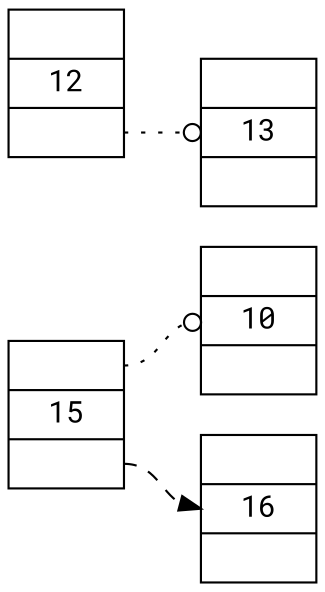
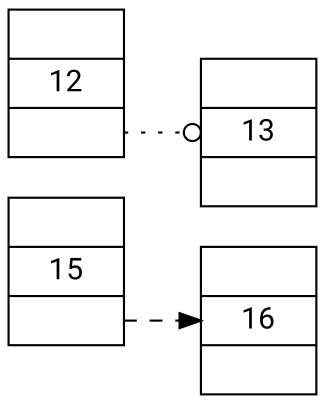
node "10": removed
